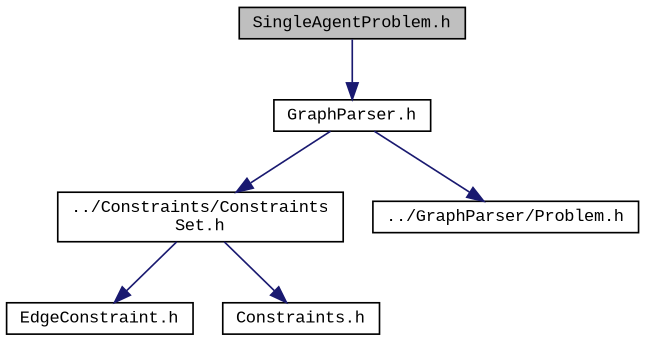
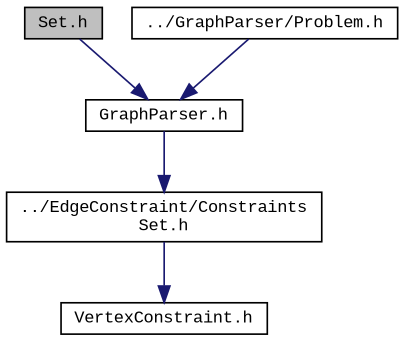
node "SingleAgentProblem.h": label "SingleAgentProblem.h" -> "Set.h"
edge "GraphParser.h" -> "../GraphParser/Problem.h": reversed
node "../Constraints/Constraints Set.h": label "../Constraints/Constraints Set.h" -> "../EdgeConstraint/Constraints Set.h"
node "EdgeConstraint.h": removed
node "Constraints.h": label "Constraints.h" -> "VertexConstraint.h"
